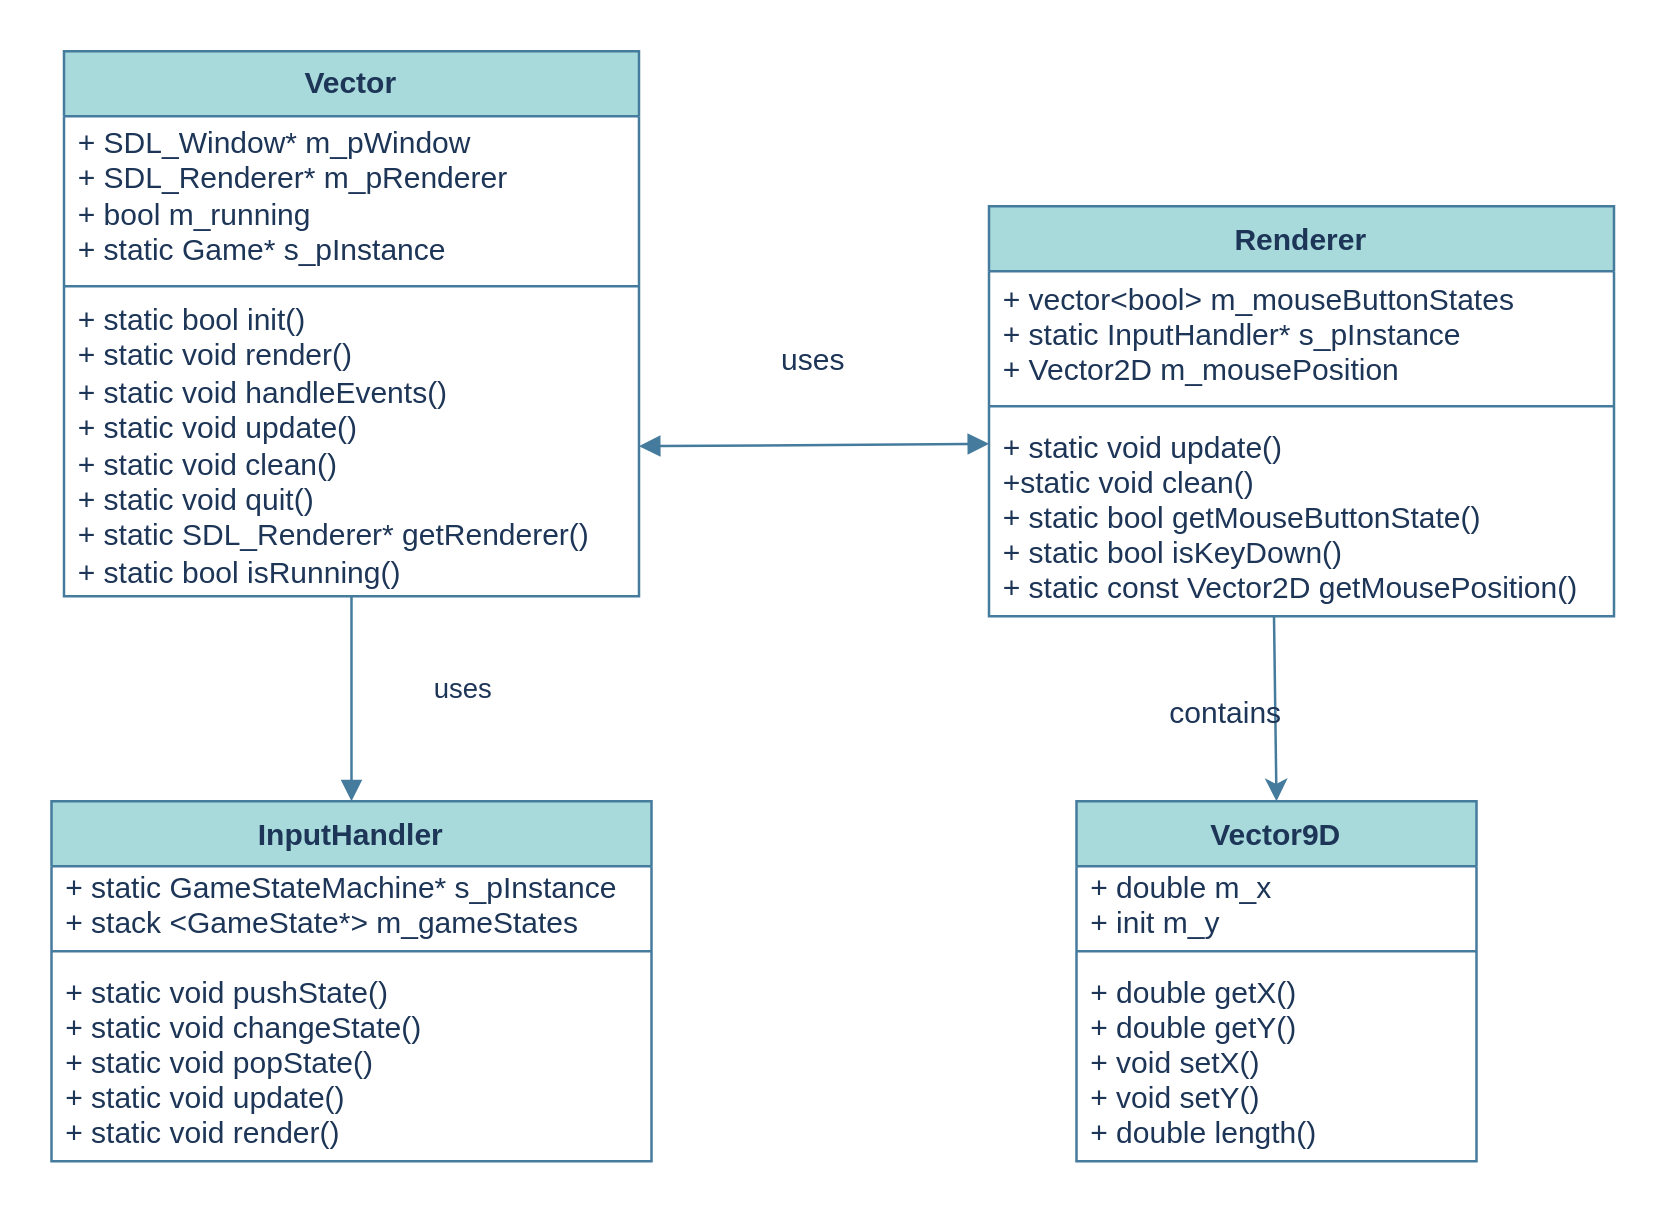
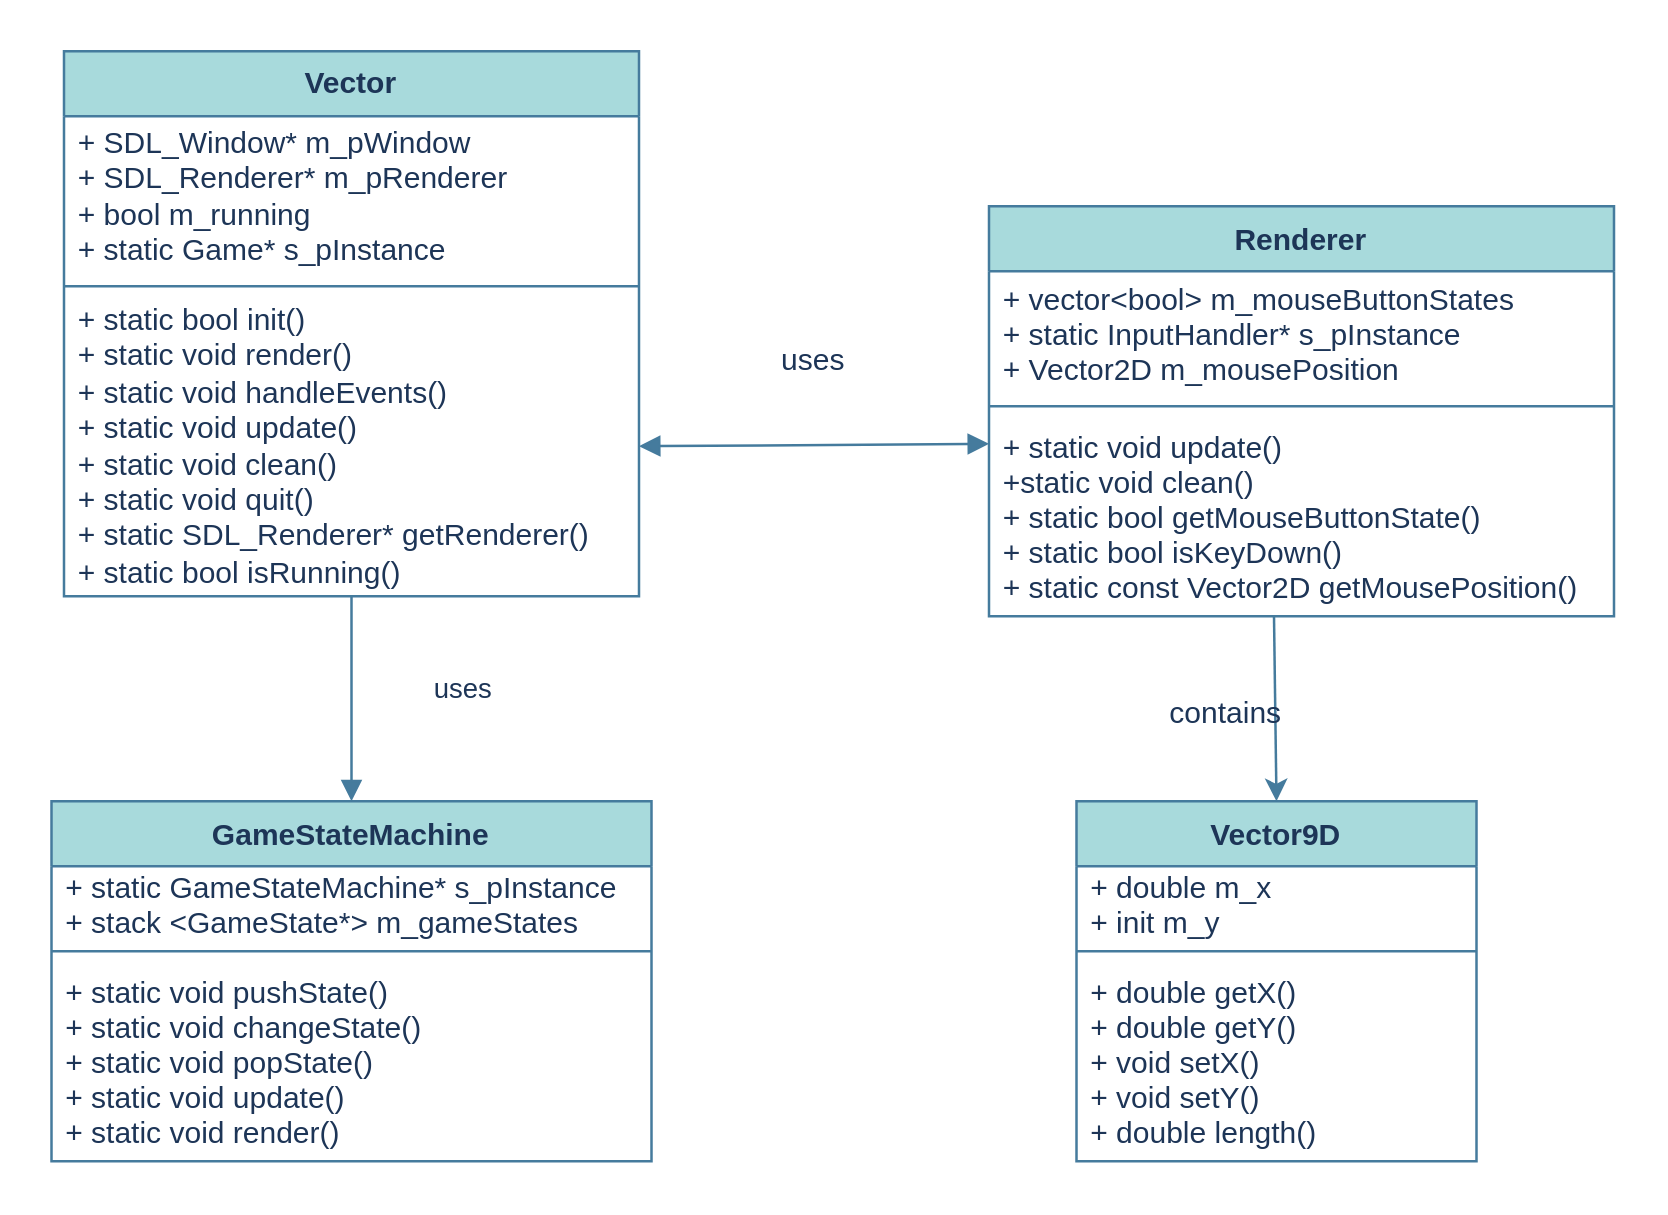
node "InputHandler": label "InputHandler" -> "GameStateMachine"
